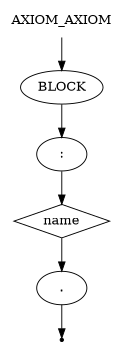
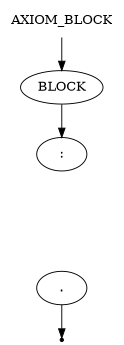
node "AXIOM_AXIOM": label "AXIOM_AXIOM" -> "AXIOM_BLOCK"
node "name": removed
